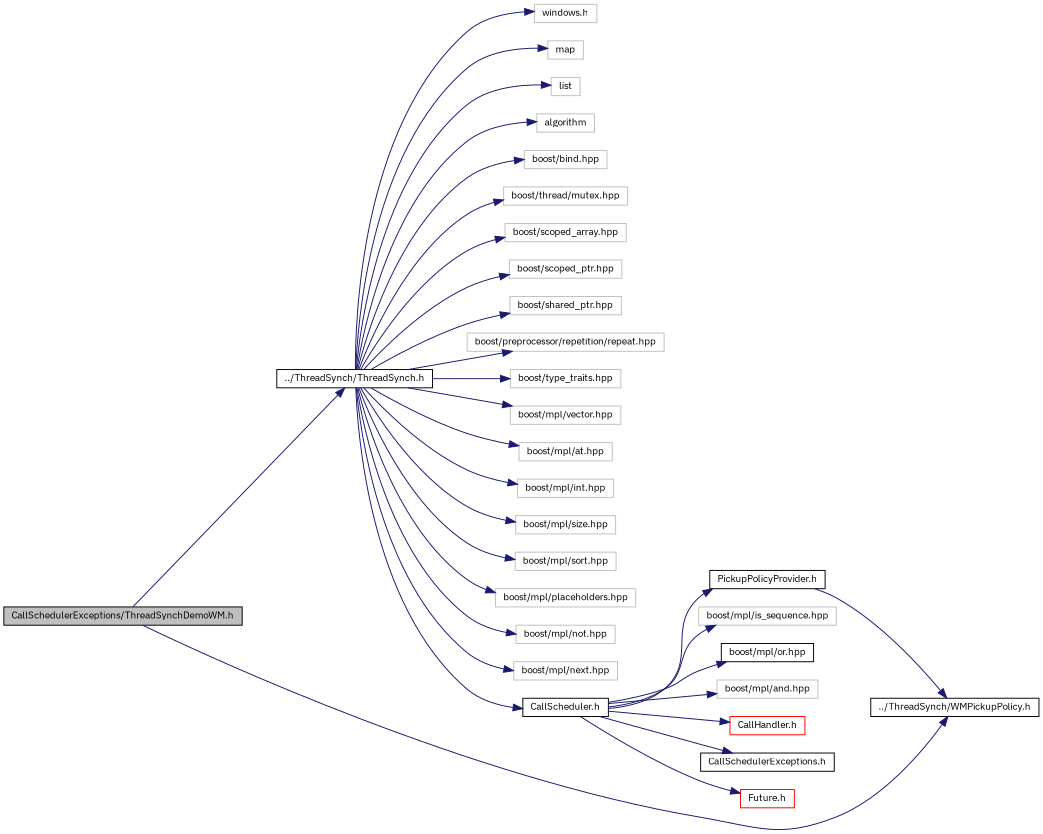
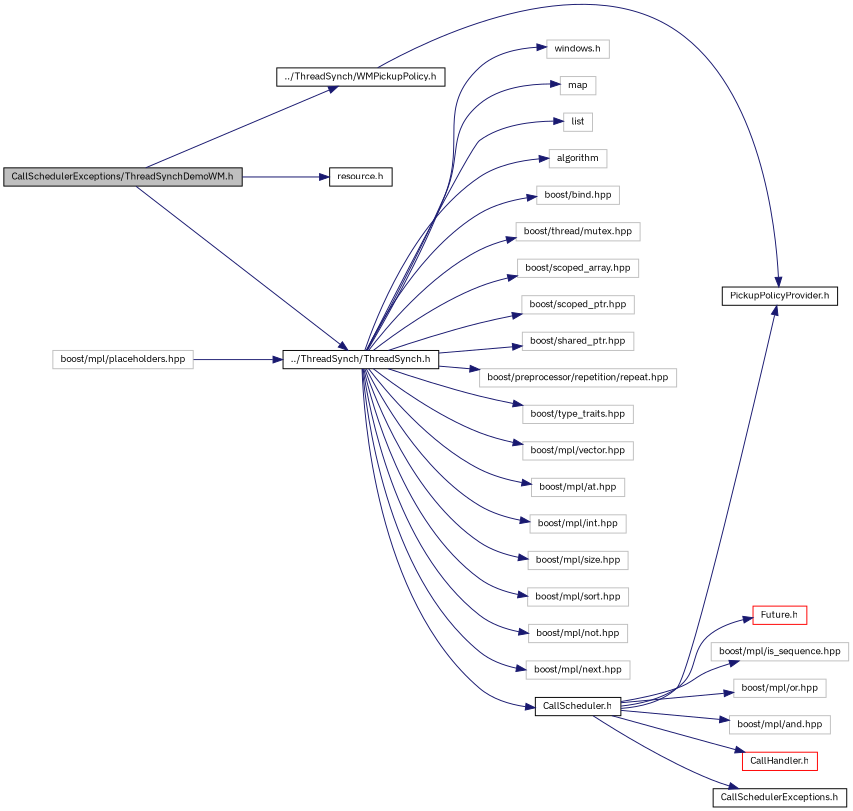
node "resource.h": added
edge "../ThreadSynch/ThreadSynch.h" -> "boost/mpl/placeholders.hpp": reversed
edge "PickupPolicyProvider.h" -> "../ThreadSynch/WMPickupPolicy.h": reversed
node "boost/mpl/or.hpp": color black -> grey75
